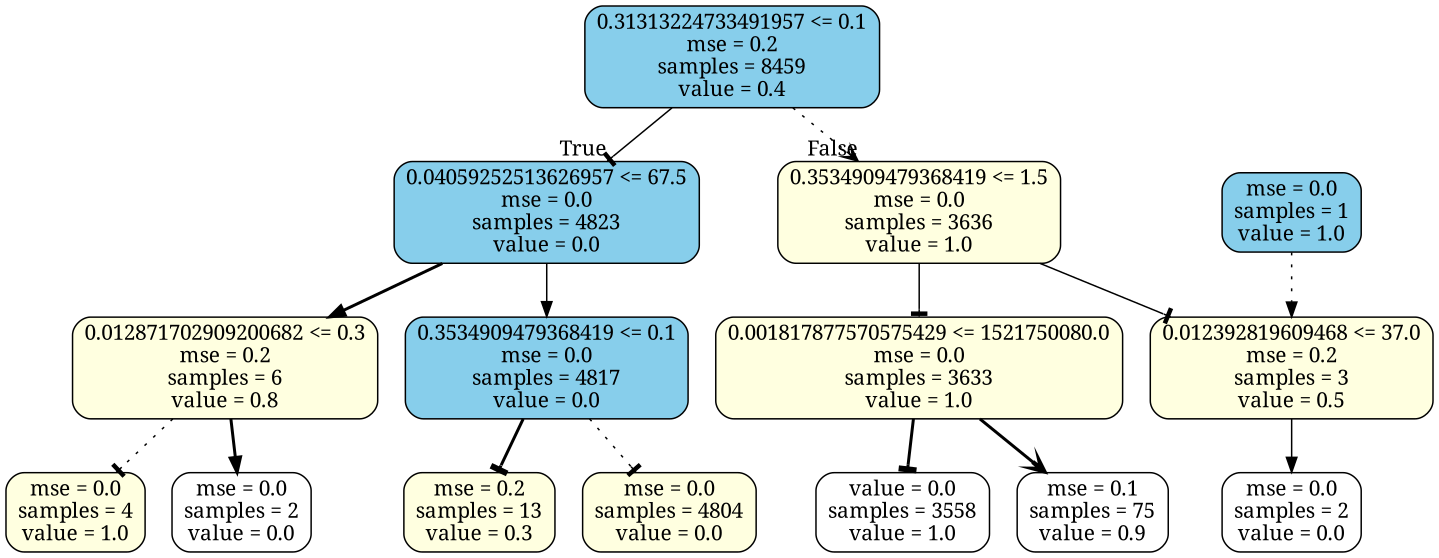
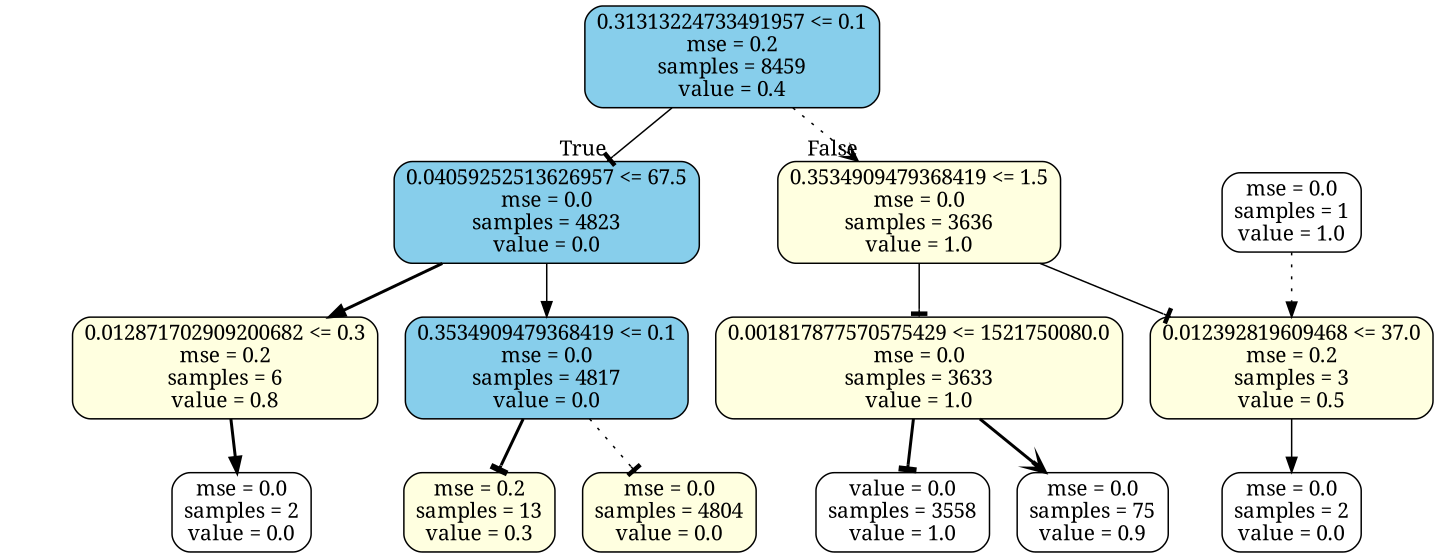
node "mse = 0.0 samples = 1 value = 1.0": fillcolor skyblue -> white
node "mse = 0.0 samples = 4 value = 1.0": removed
node "mse = 0.1 samples = 75 value = 0.9": label "mse = 0.1 samples = 75 value = 0.9" -> "mse = 0.0 samples = 75 value = 0.9"
